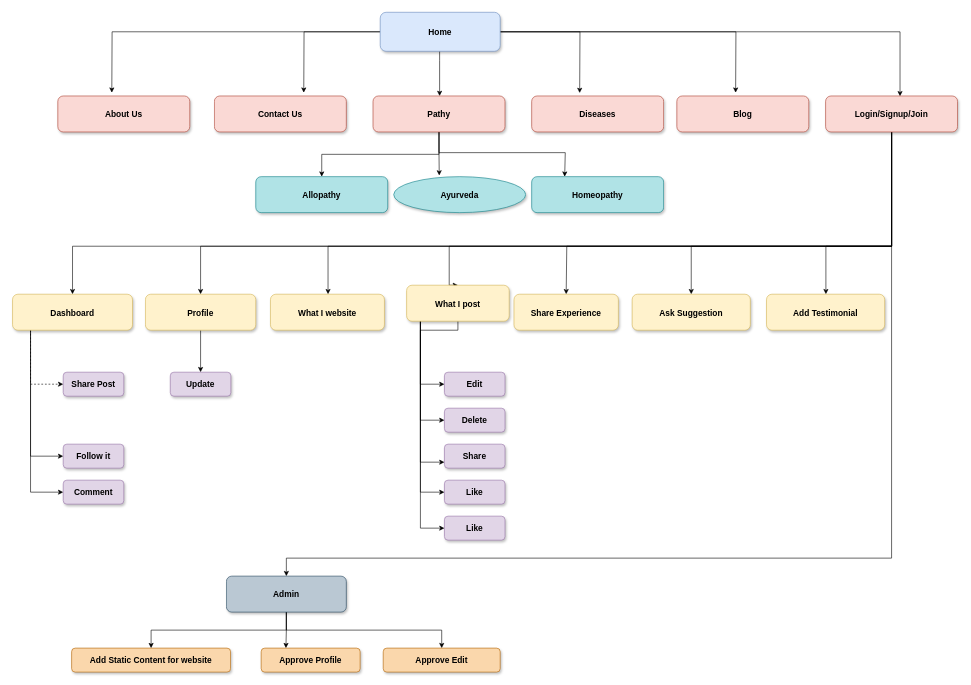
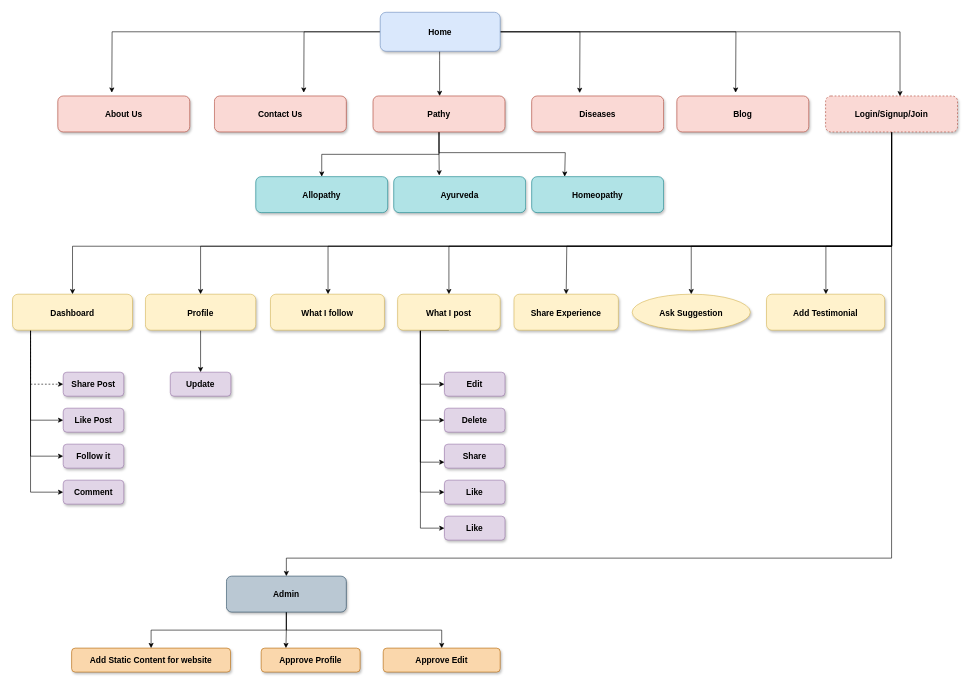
node "Login/Signup/Join": style solid -> dashed
node "Ayurveda": shape ellipse -> rounded rectangle
node "What I post": moved (458, 303) -> (449, 312)
node "Ask Suggestion": shape rounded rectangle -> ellipse
node "What I website": label "What I website" -> "What I follow"
edge "Dashboard" -> "Like Post": added
node "Like Post": added
